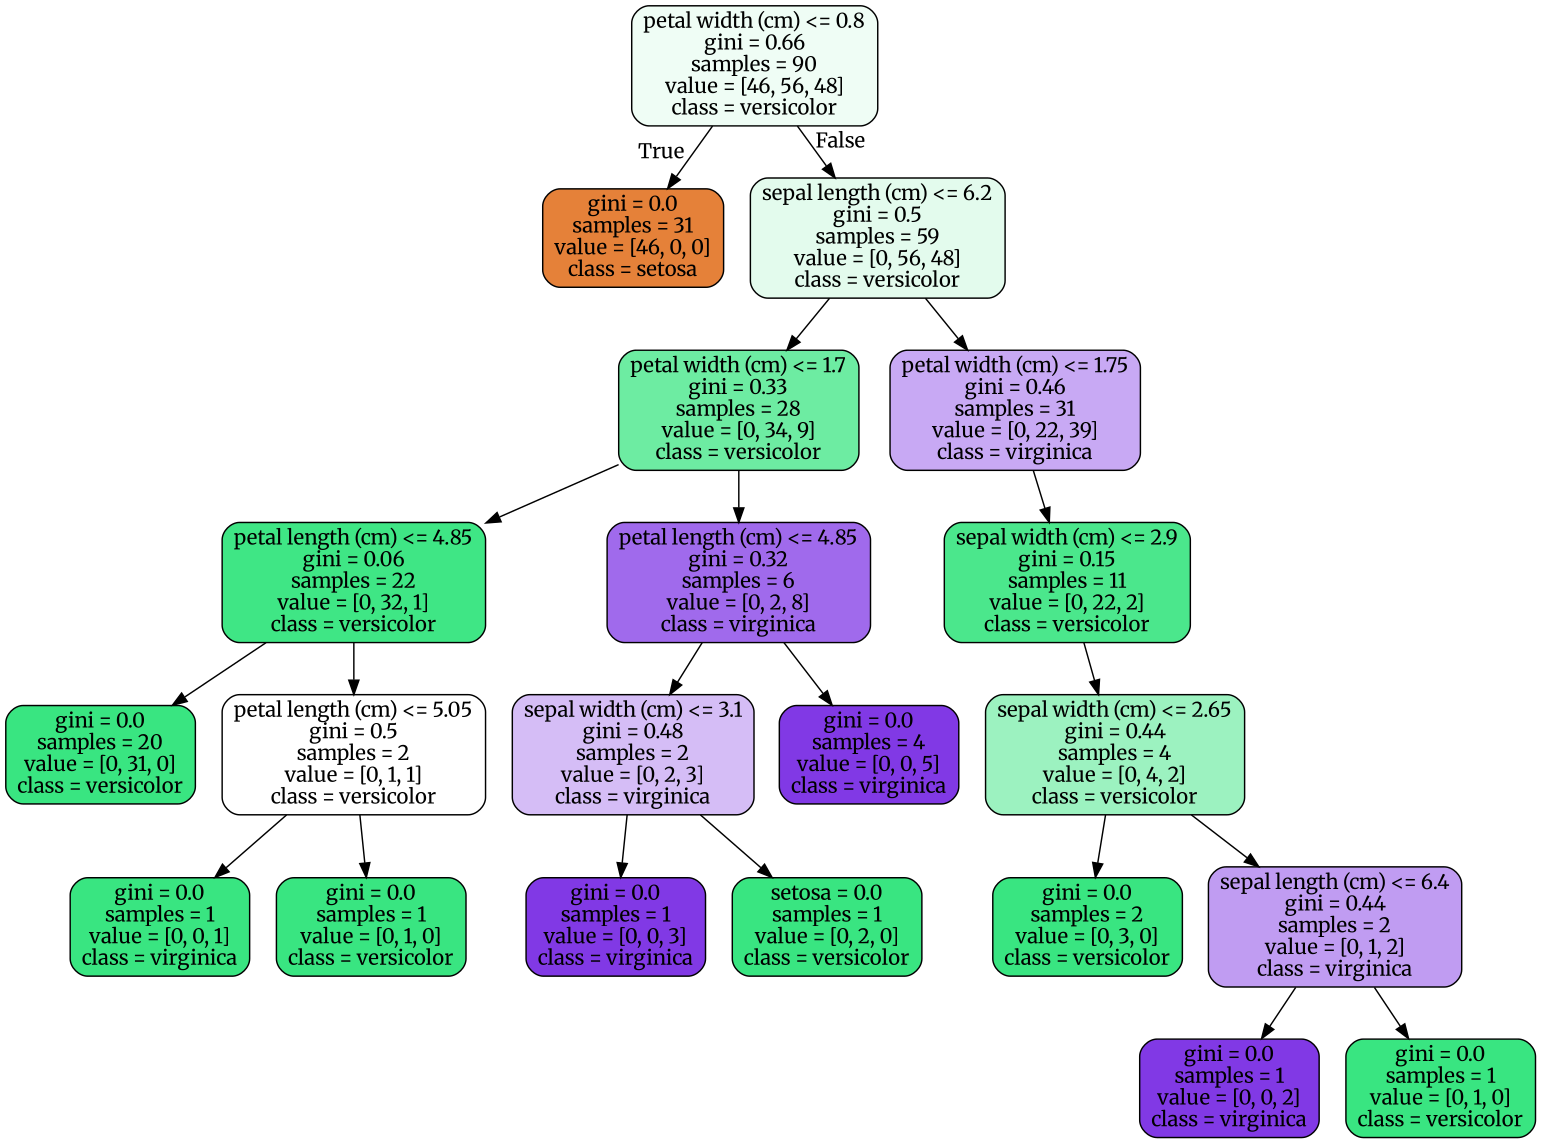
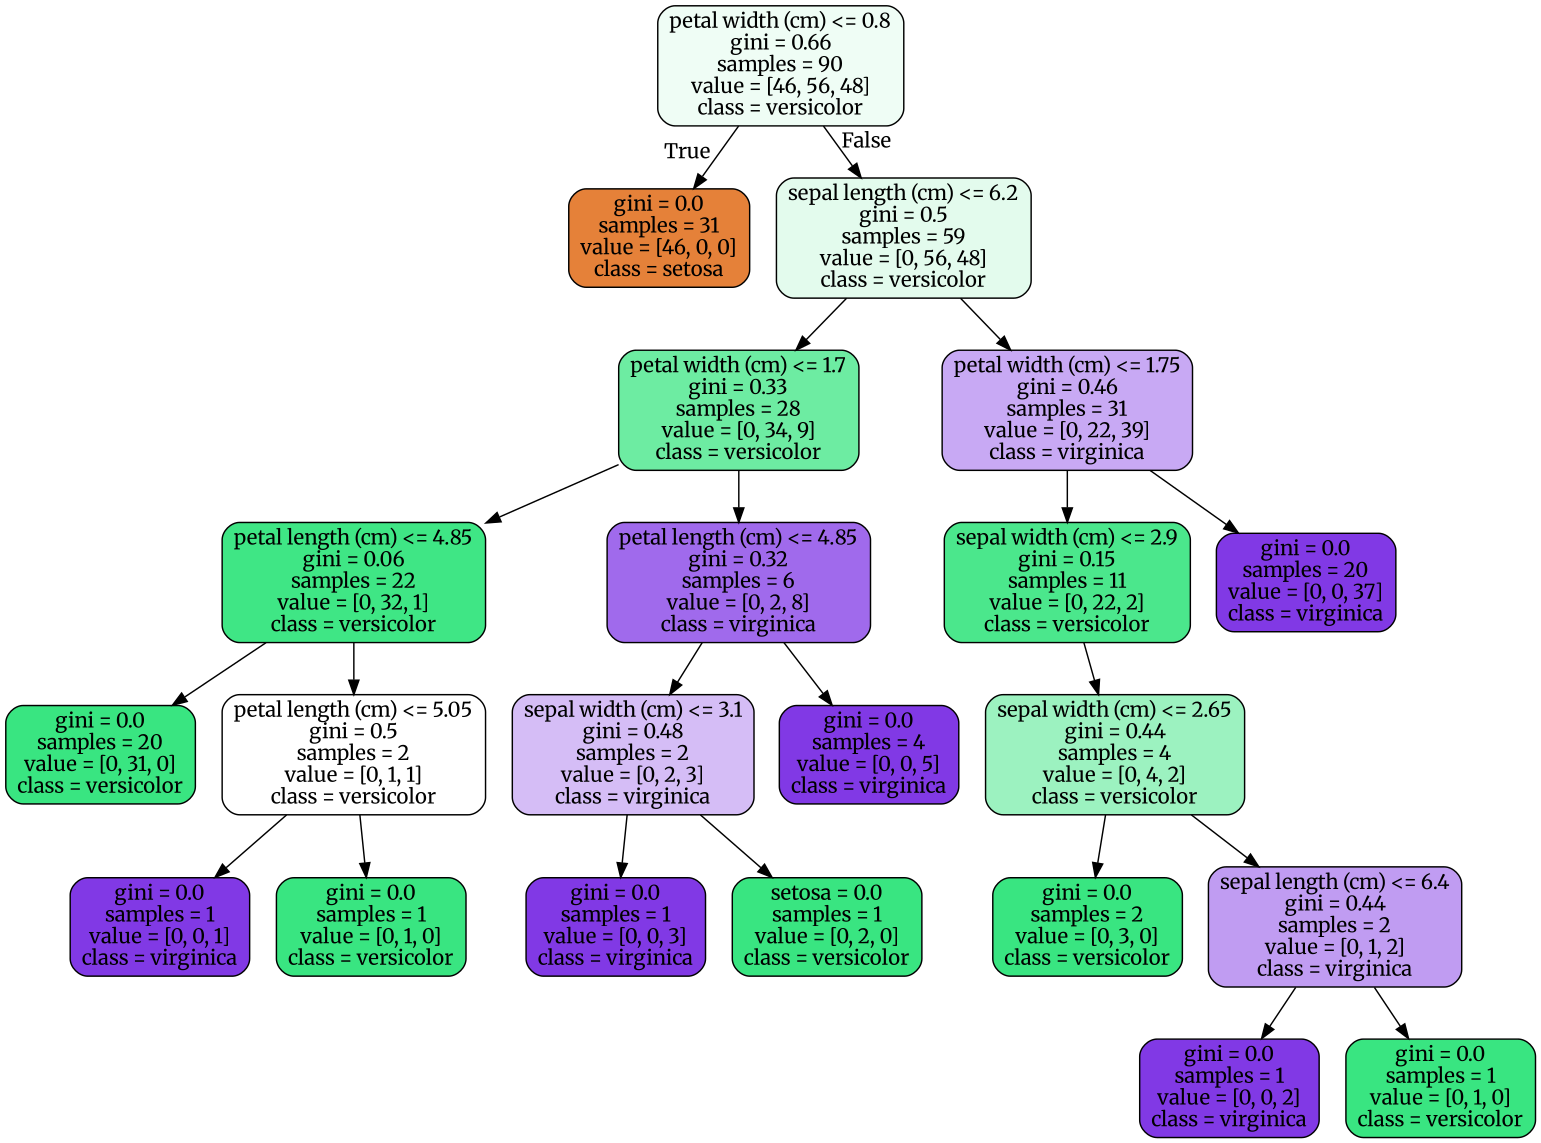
node "gini = 0.0 samples = 20 value = [0, 0, 37] class = virginica": added
node "gini = 0.0 samples = 1 value = [0, 0, 1] class = virginica": fillcolor #39e581 -> #8139e5
